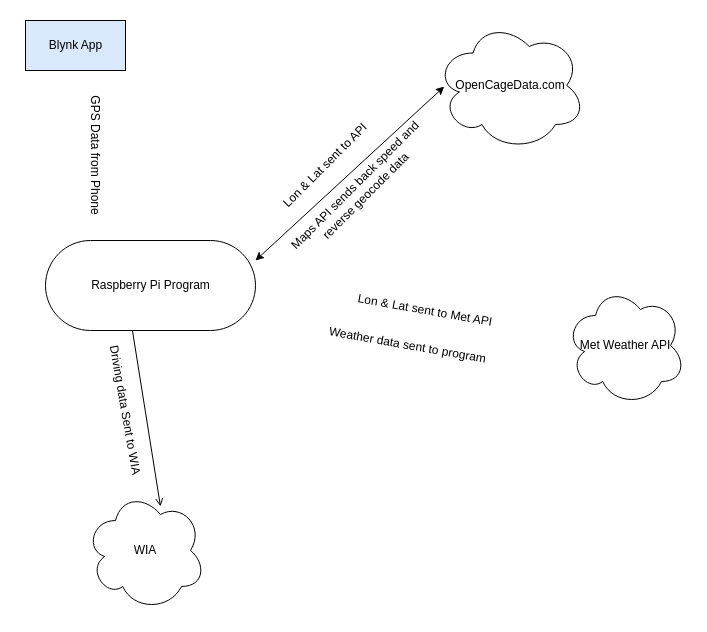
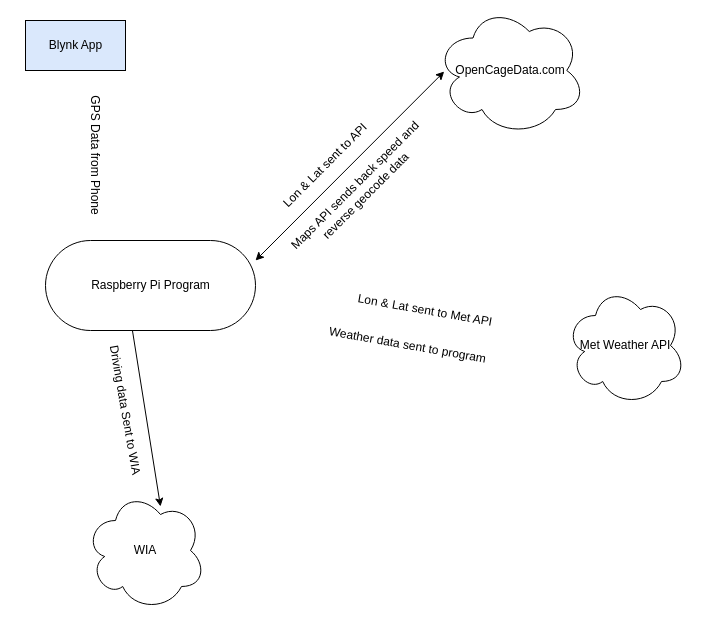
node "OpenCageData.com": moved (511, 86) -> (511, 71)
edge "Raspberry Pi Program" -> "WIA": arrowhead open -> classic
